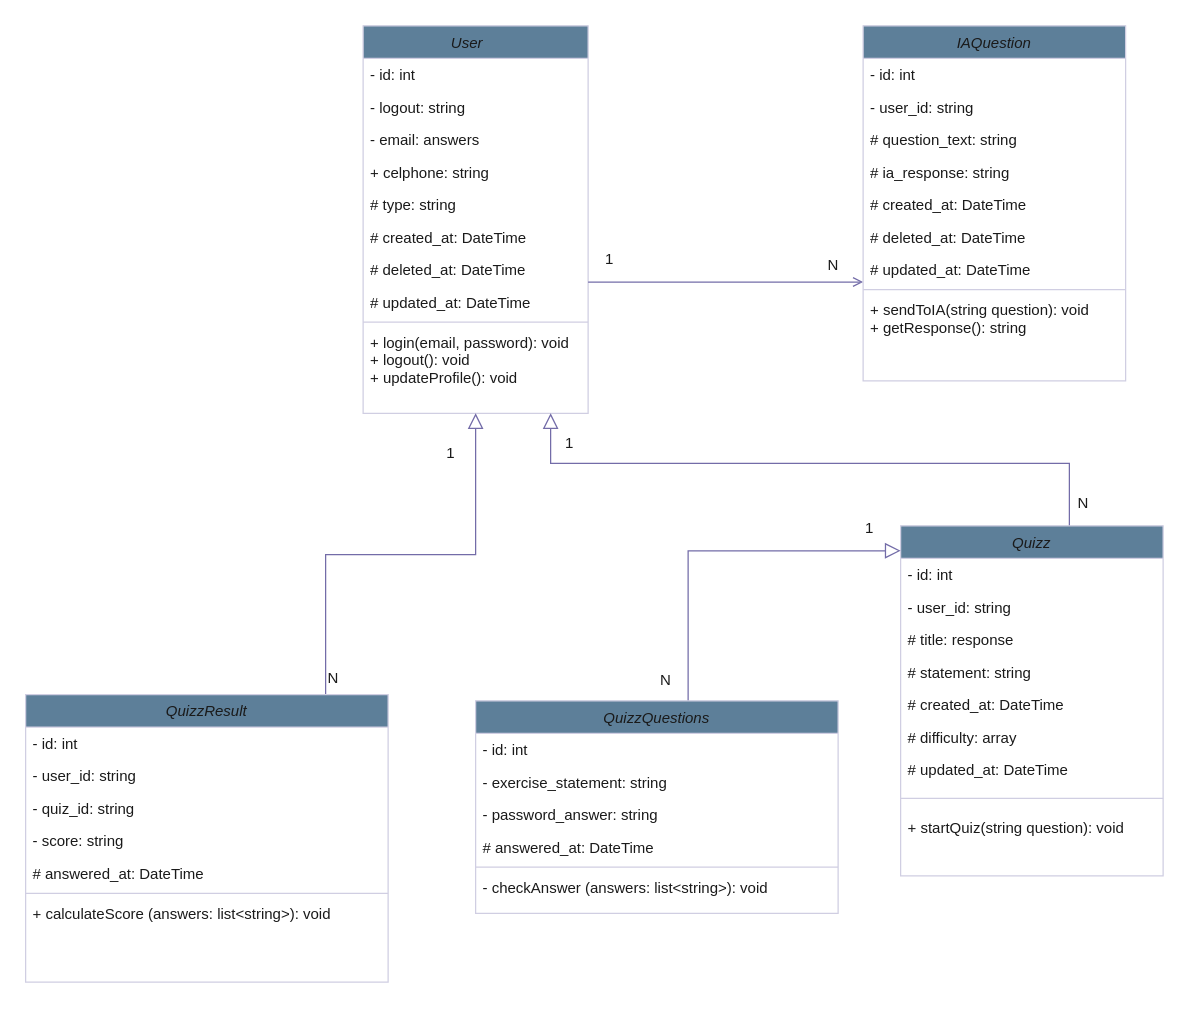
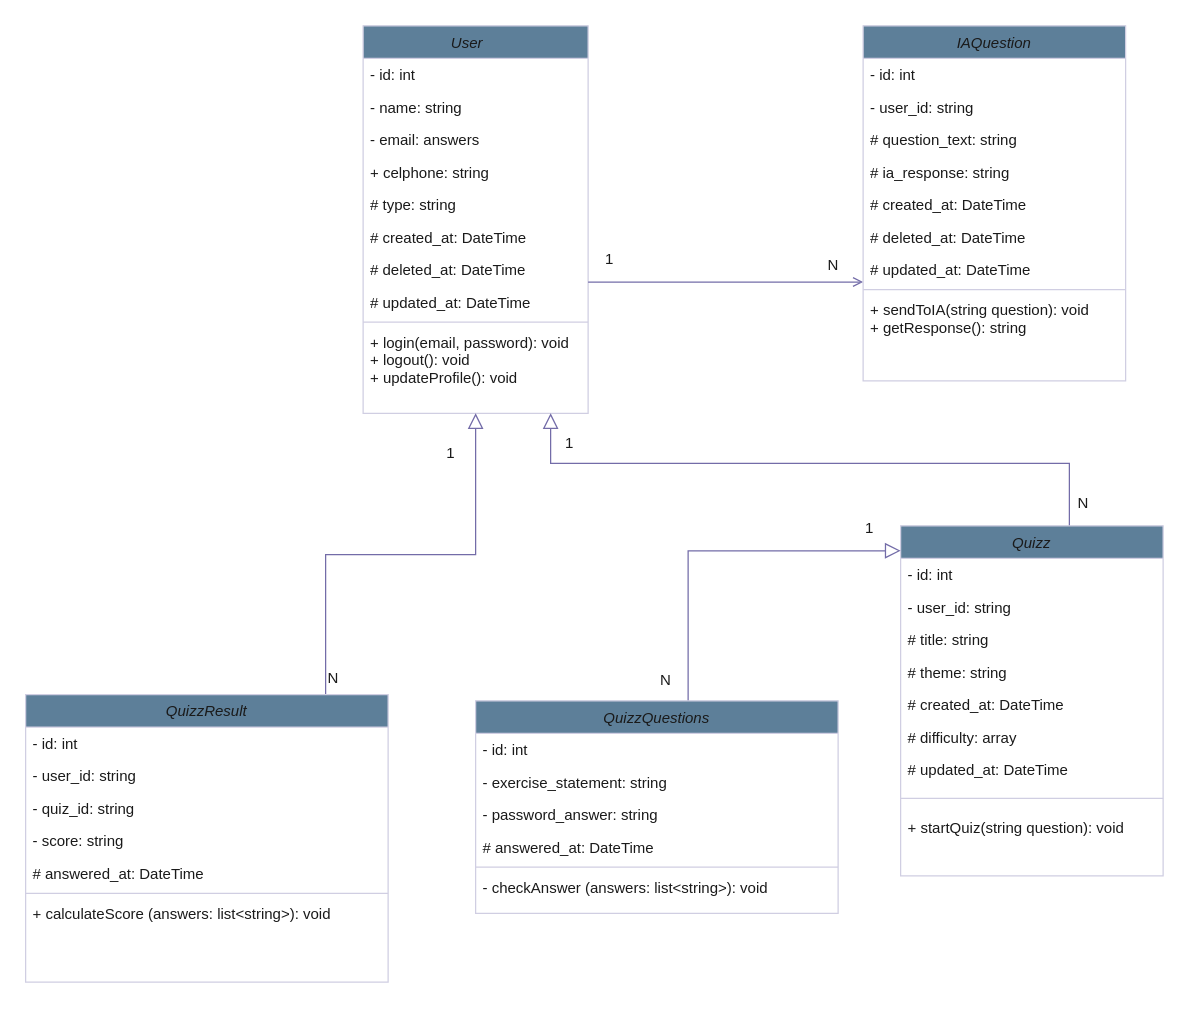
node "- logout: string": label "- logout: string" -> "- name: string"
node "# title: response": label "# title: response" -> "# title: string"
node "# statement: string": label "# statement: string" -> "# theme: string"
